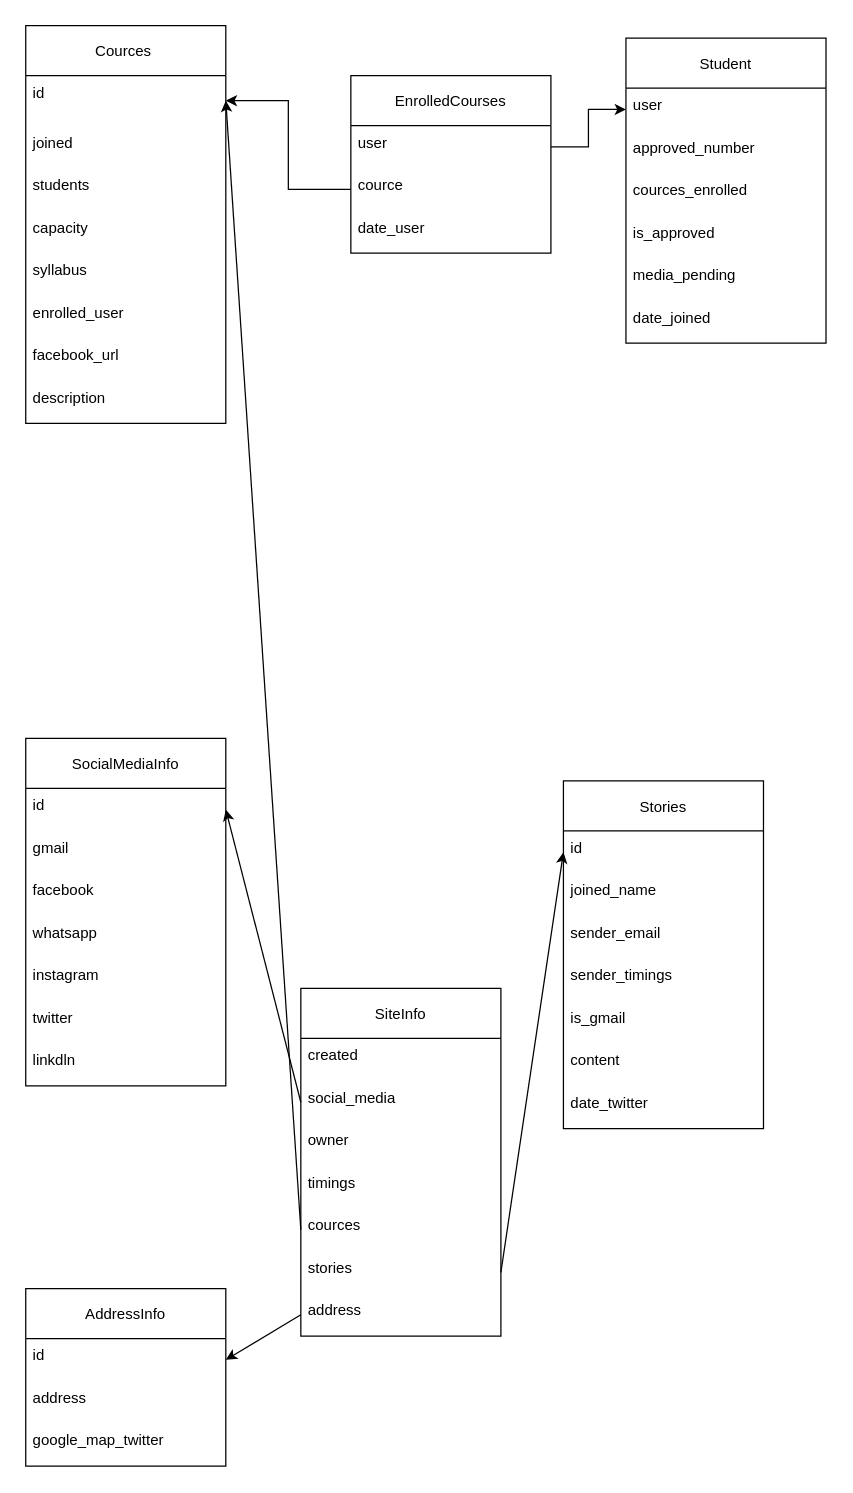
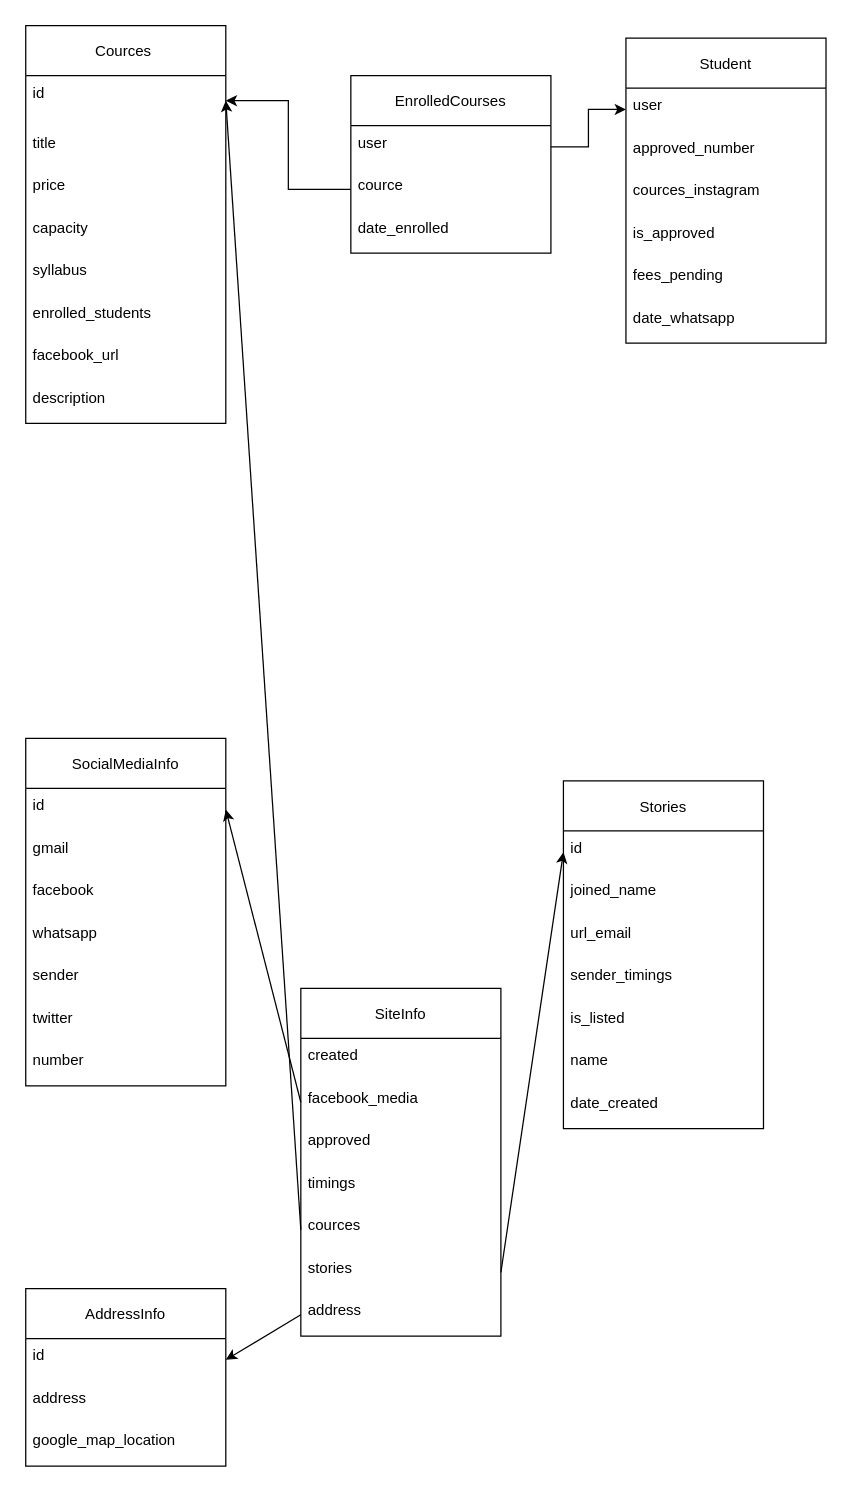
node "joined": label "joined" -> "title"
node "students": label "students" -> "price"
node "cources_enrolled": label "cources_enrolled" -> "cources_instagram"
node "date_user": label "date_user" -> "date_enrolled"
node "media_pending": label "media_pending" -> "fees_pending"
node "enrolled_user": label "enrolled_user" -> "enrolled_students"
node "date_joined": label "date_joined" -> "date_whatsapp"
node "sender_email": label "sender_email" -> "url_email"
node "instagram": label "instagram" -> "sender"
node "is_gmail": label "is_gmail" -> "is_listed"
node "linkdln": label "linkdln" -> "number"
node "content": label "content" -> "name"
node "social_media": label "social_media" -> "facebook_media"
node "date_twitter": label "date_twitter" -> "date_created"
node "owner": label "owner" -> "approved"
node "google_map_twitter": label "google_map_twitter" -> "google_map_location"
